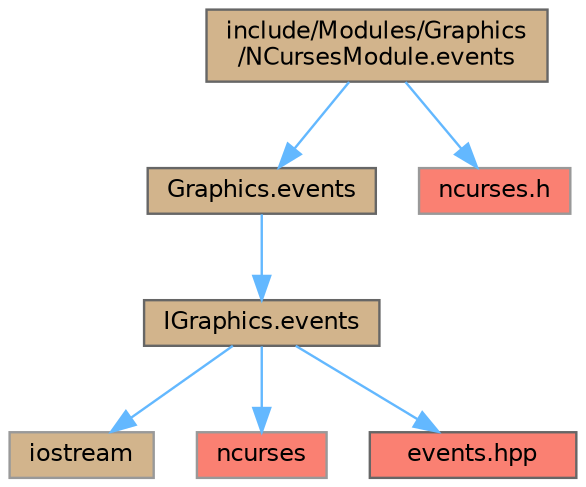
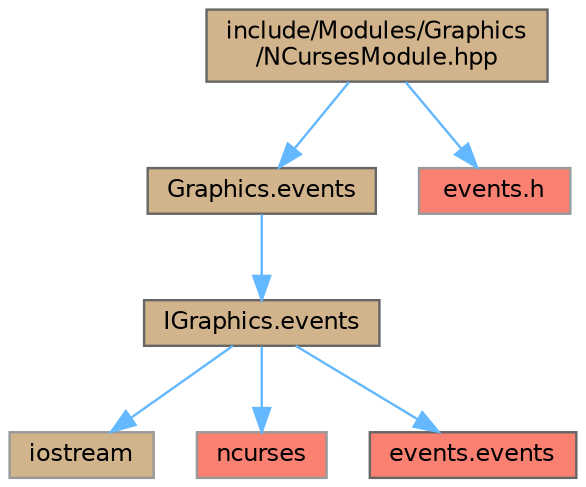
node "include/Modules/Graphics /NCursesModule.events": label "include/Modules/Graphics /NCursesModule.events" -> "include/Modules/Graphics /NCursesModule.hpp"
node "ncurses.h": label "ncurses.h" -> "events.h"
node "events.hpp": label "events.hpp" -> "events.events"
